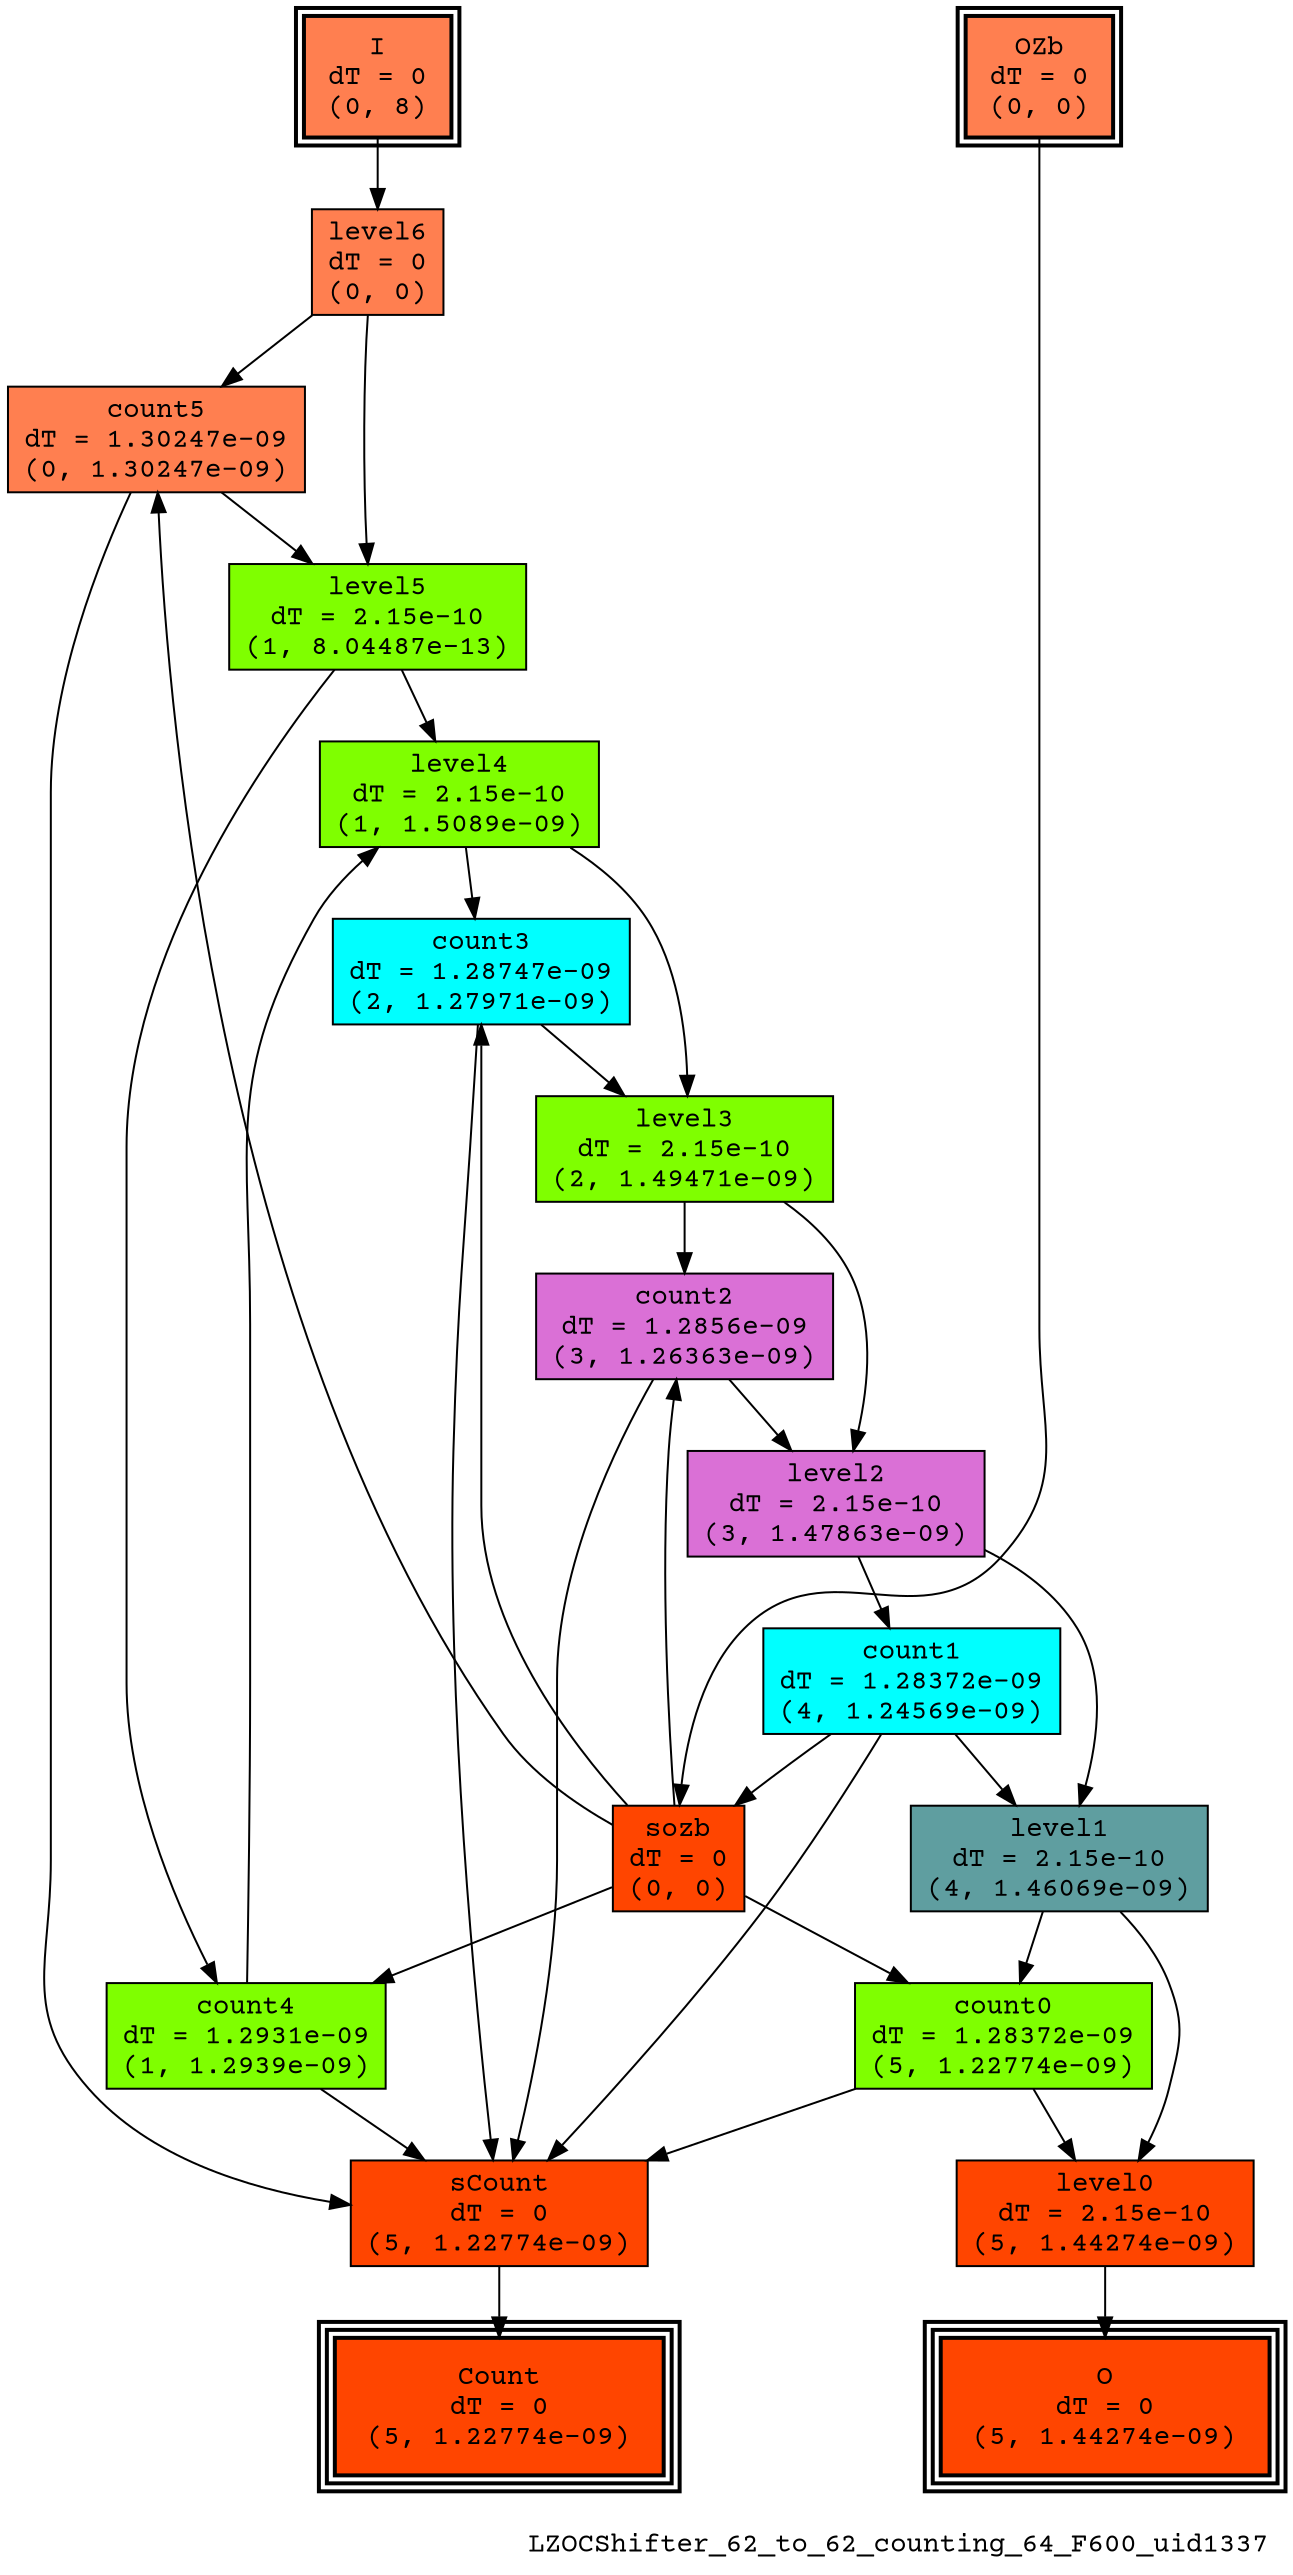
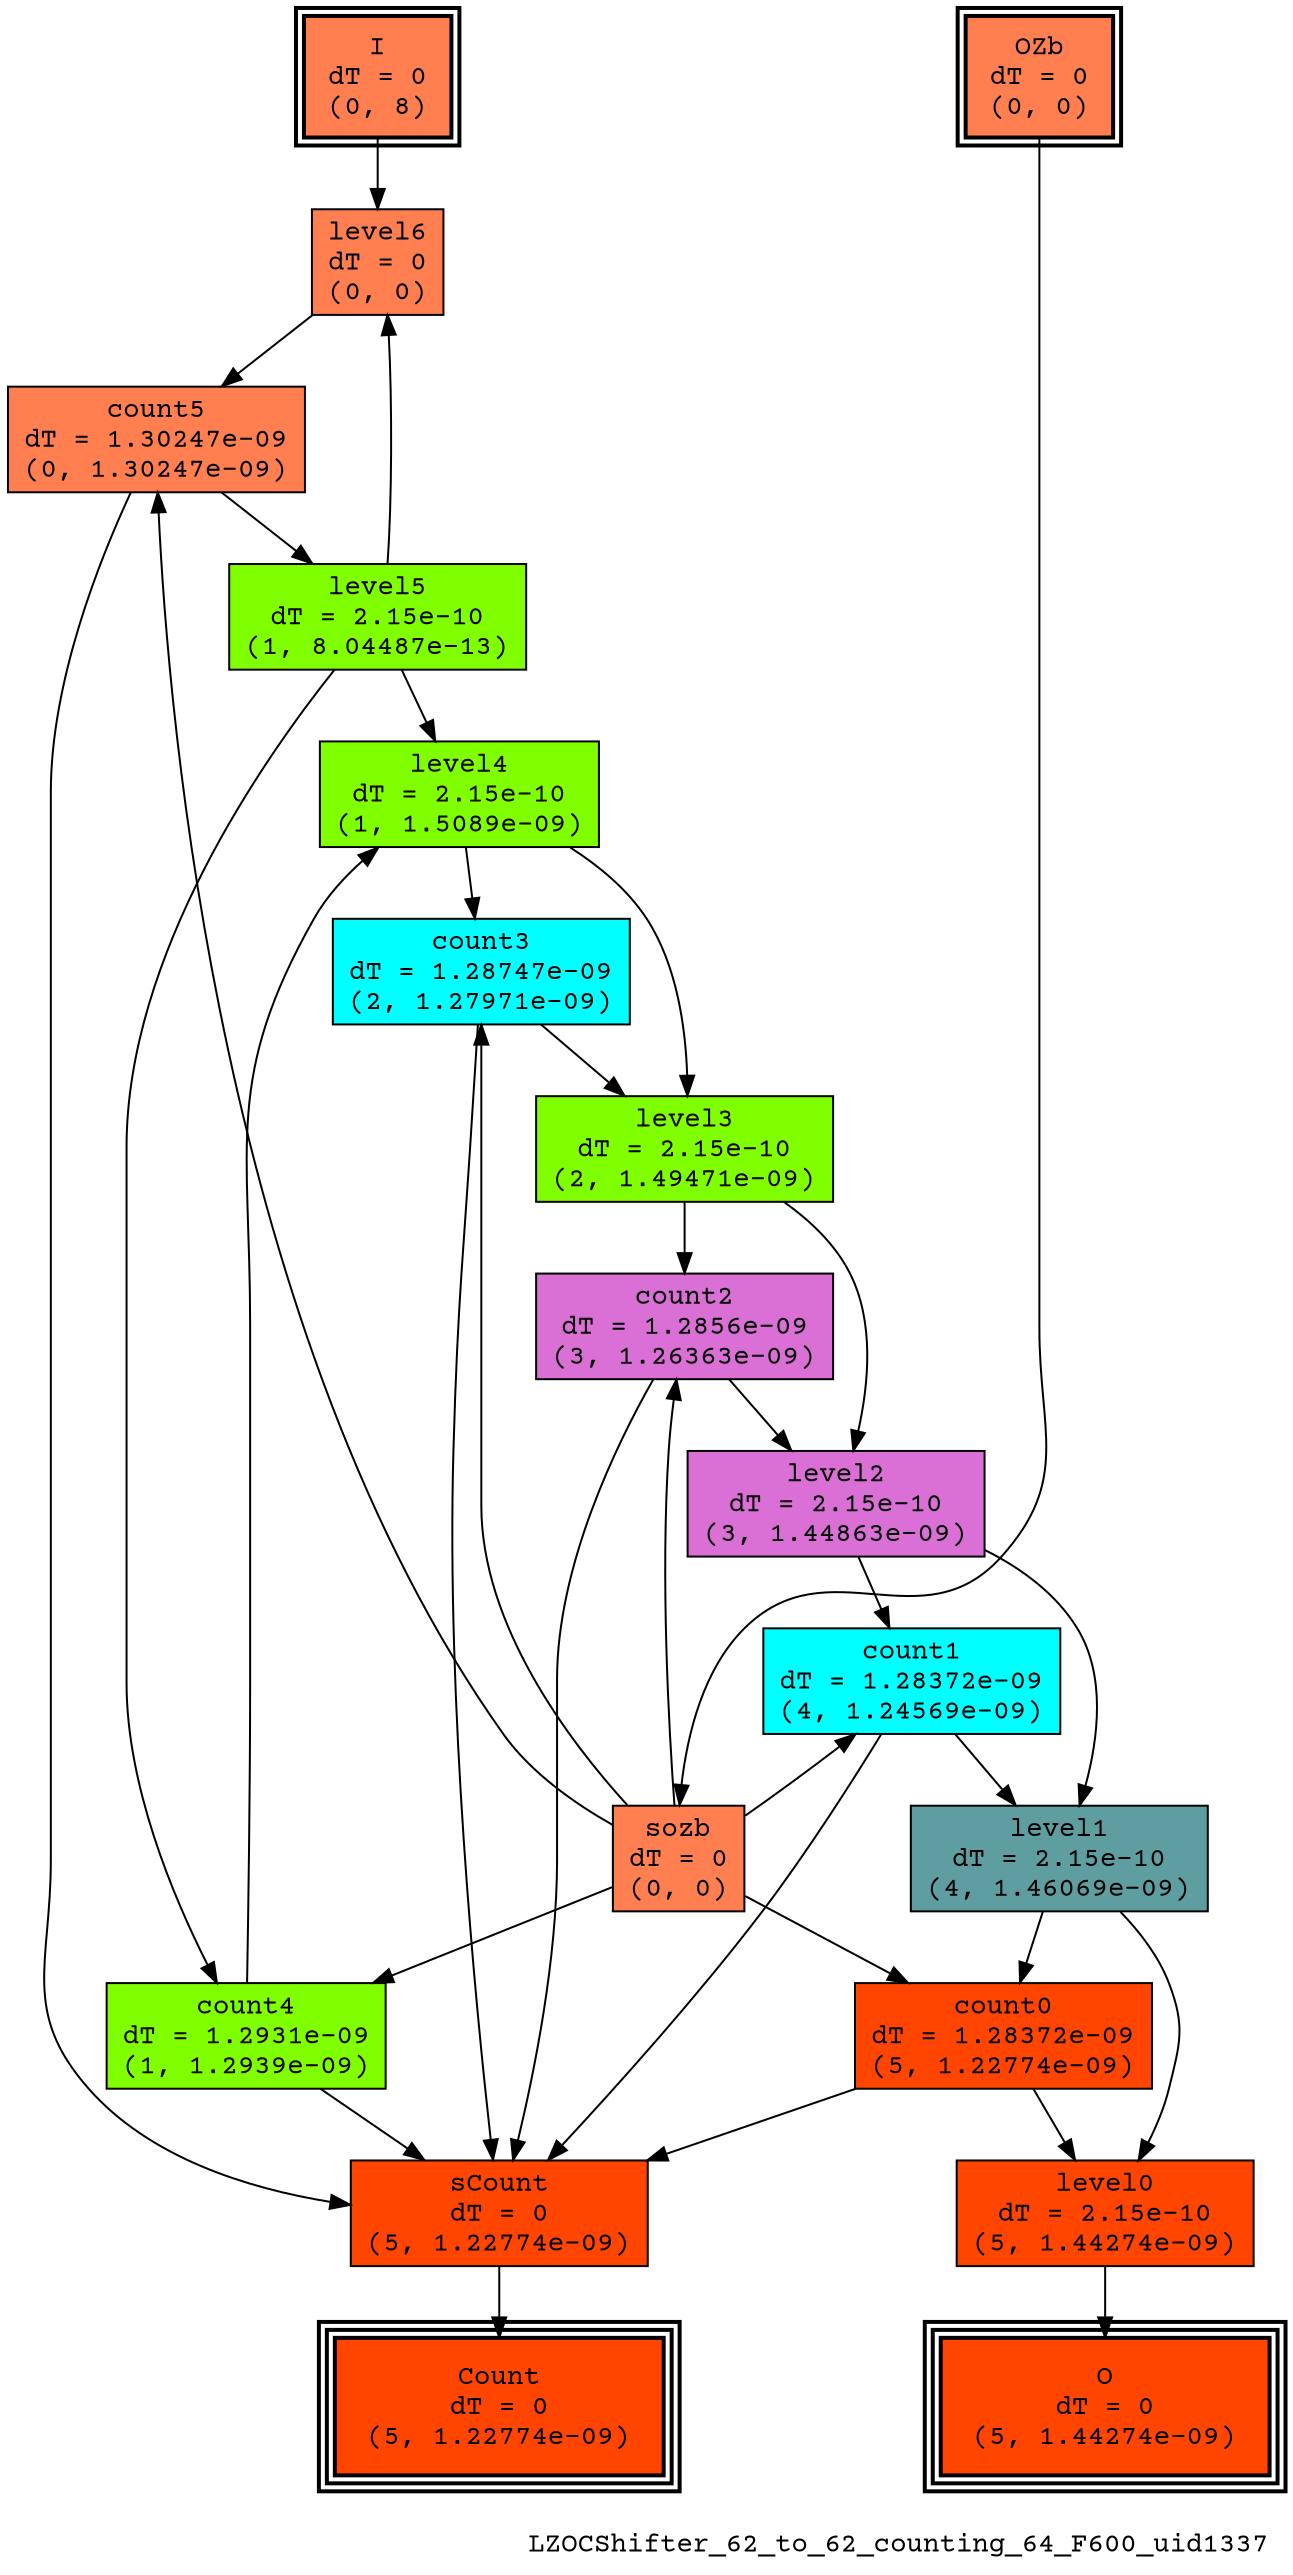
edge "level6 dT = 0 (0, 0)" -> "level5 dT = 2.15e-10 (1, 8.04487e-13)": reversed
node "level2 dT = 2.15e-10 (3, 1.47863e-09)": label "level2 dT = 2.15e-10 (3, 1.47863e-09)" -> "level2 dT = 2.15e-10 (3, 1.44863e-09)"
edge "count1 dT = 1.28372e-09 (4, 1.24569e-09)" -> "sozb dT = 0 (0, 0)": reversed
node "sozb dT = 0 (0, 0)": fillcolor orangered -> coral
node "count0 dT = 1.28372e-09 (5, 1.22774e-09)": fillcolor chartreuse -> orangered
